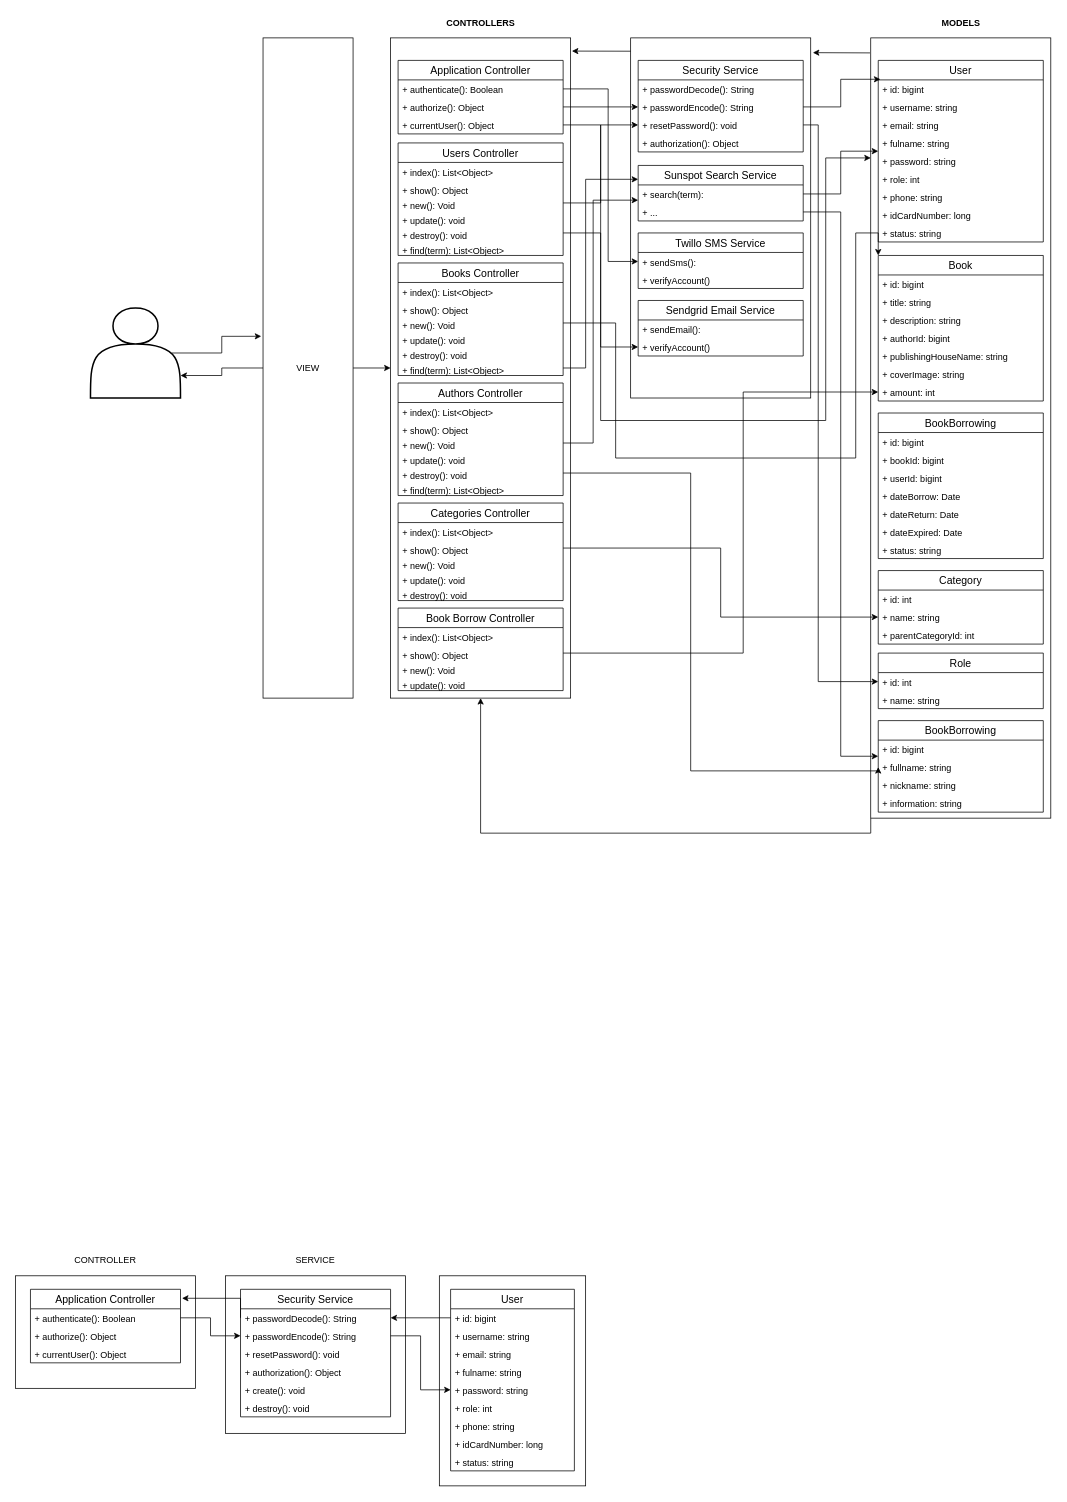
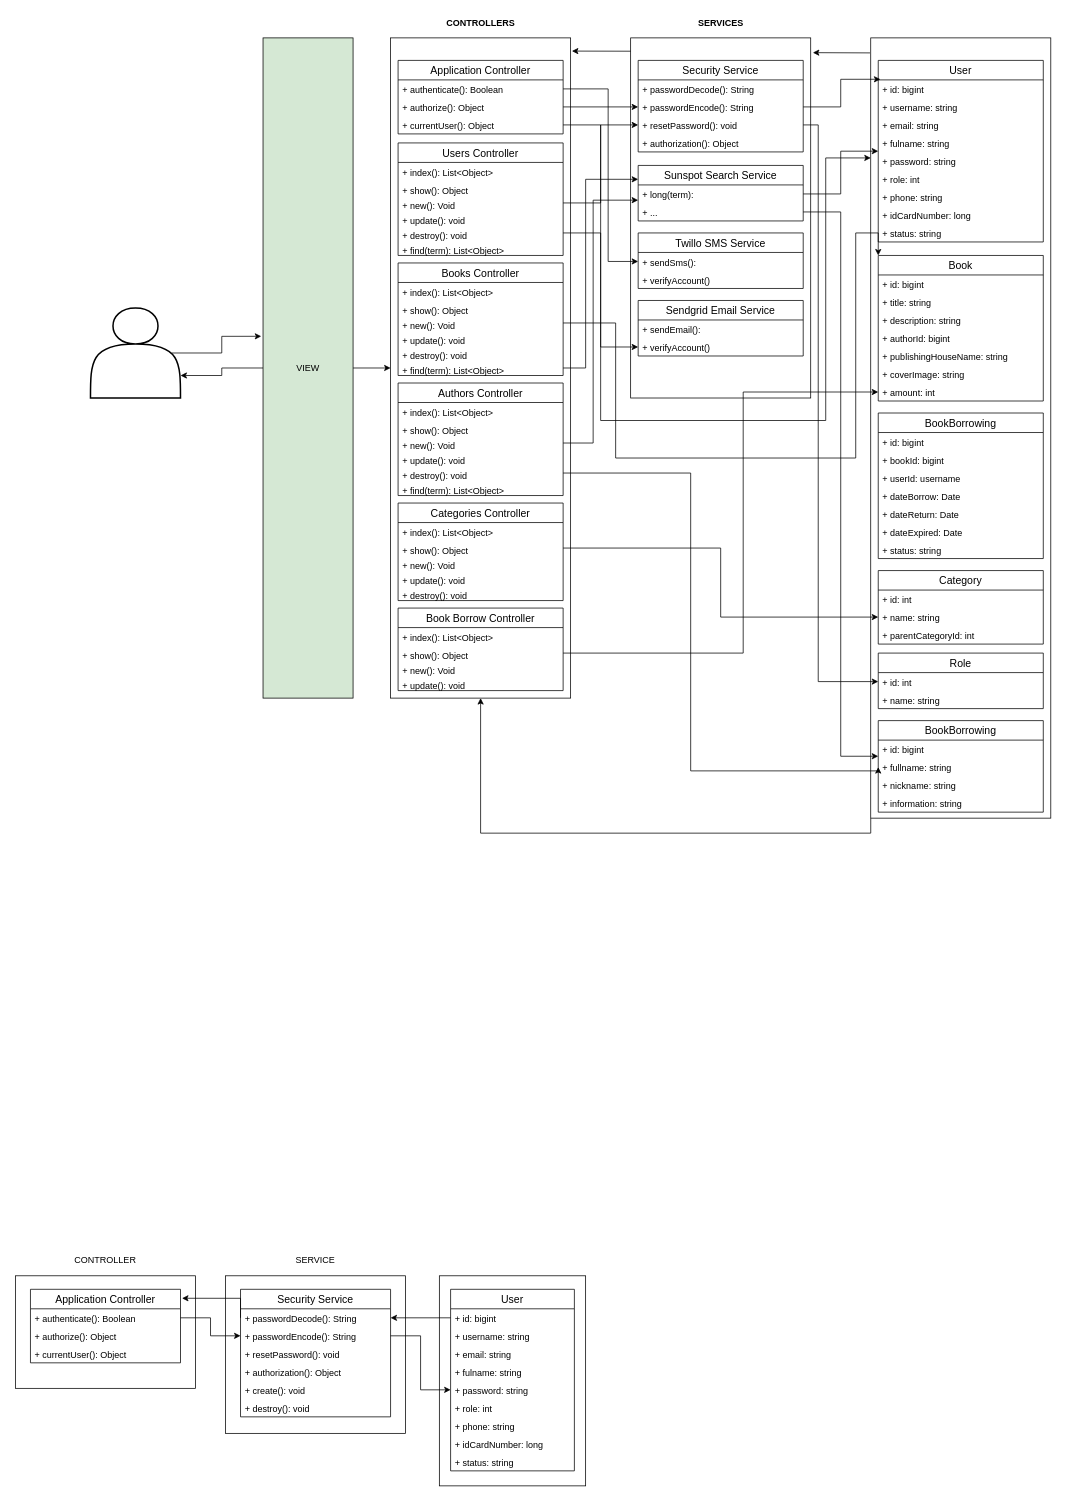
node "SERVICES": added
node "MODELS": removed
node "+ search(term):": label "+ search(term):" -> "+ long(term):"
node "VIEW": fillcolor #ffffff -> #d5e8d4
node "+ userId: bigint": label "+ userId: bigint" -> "+ userId: username"
